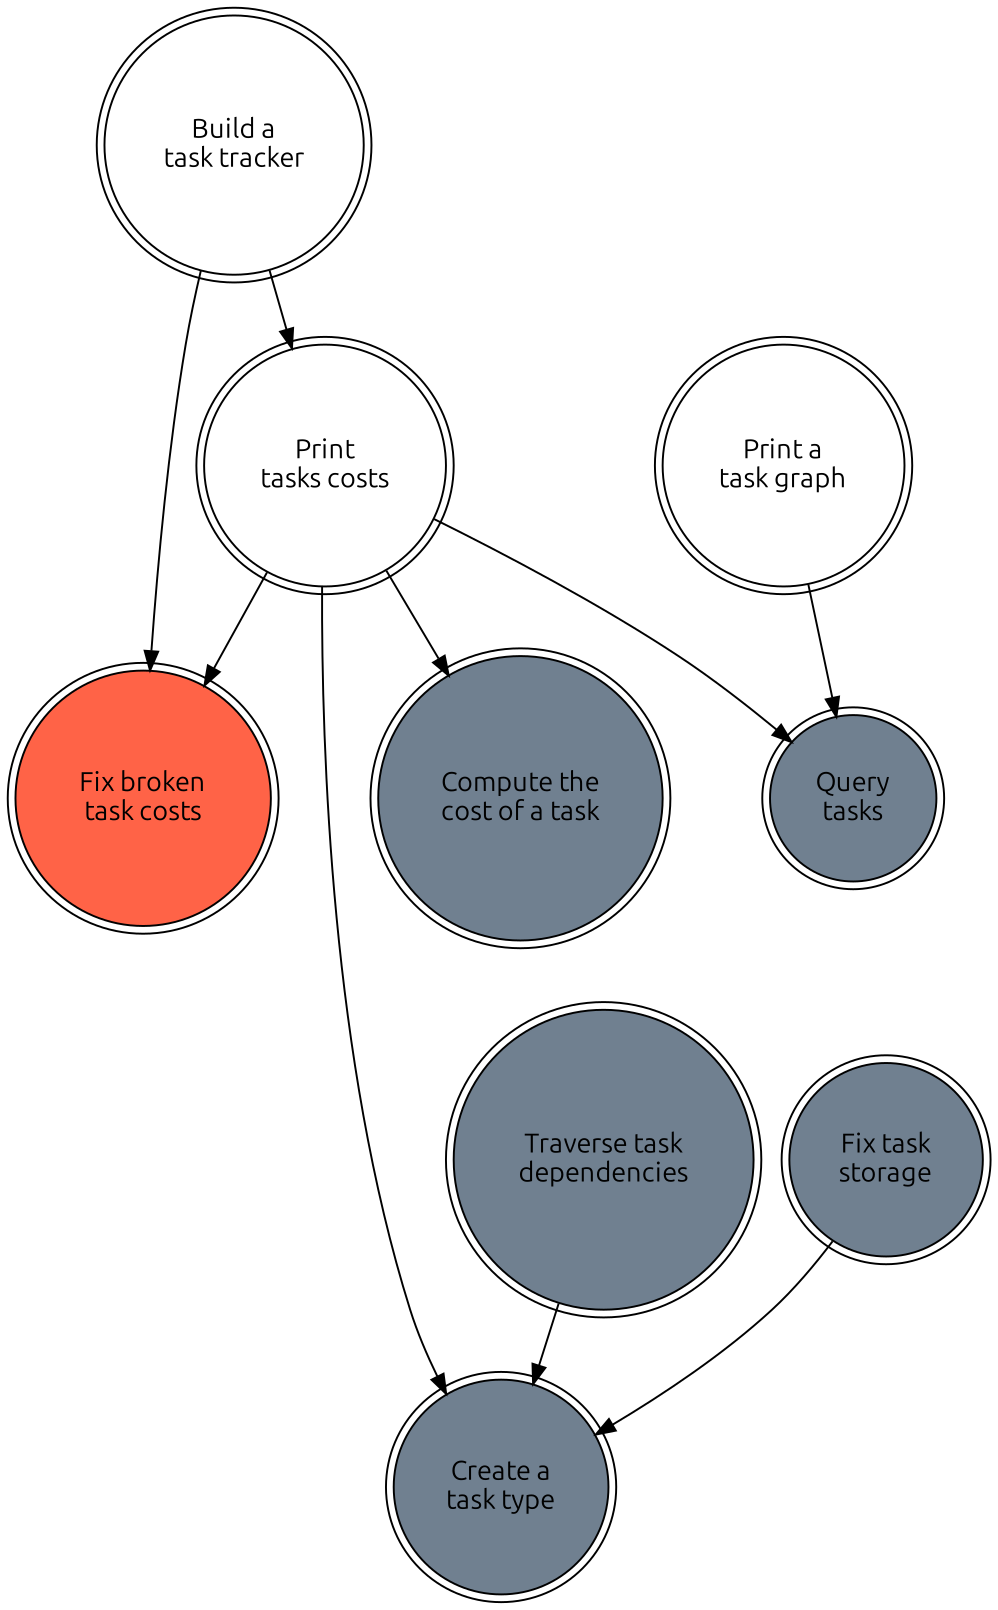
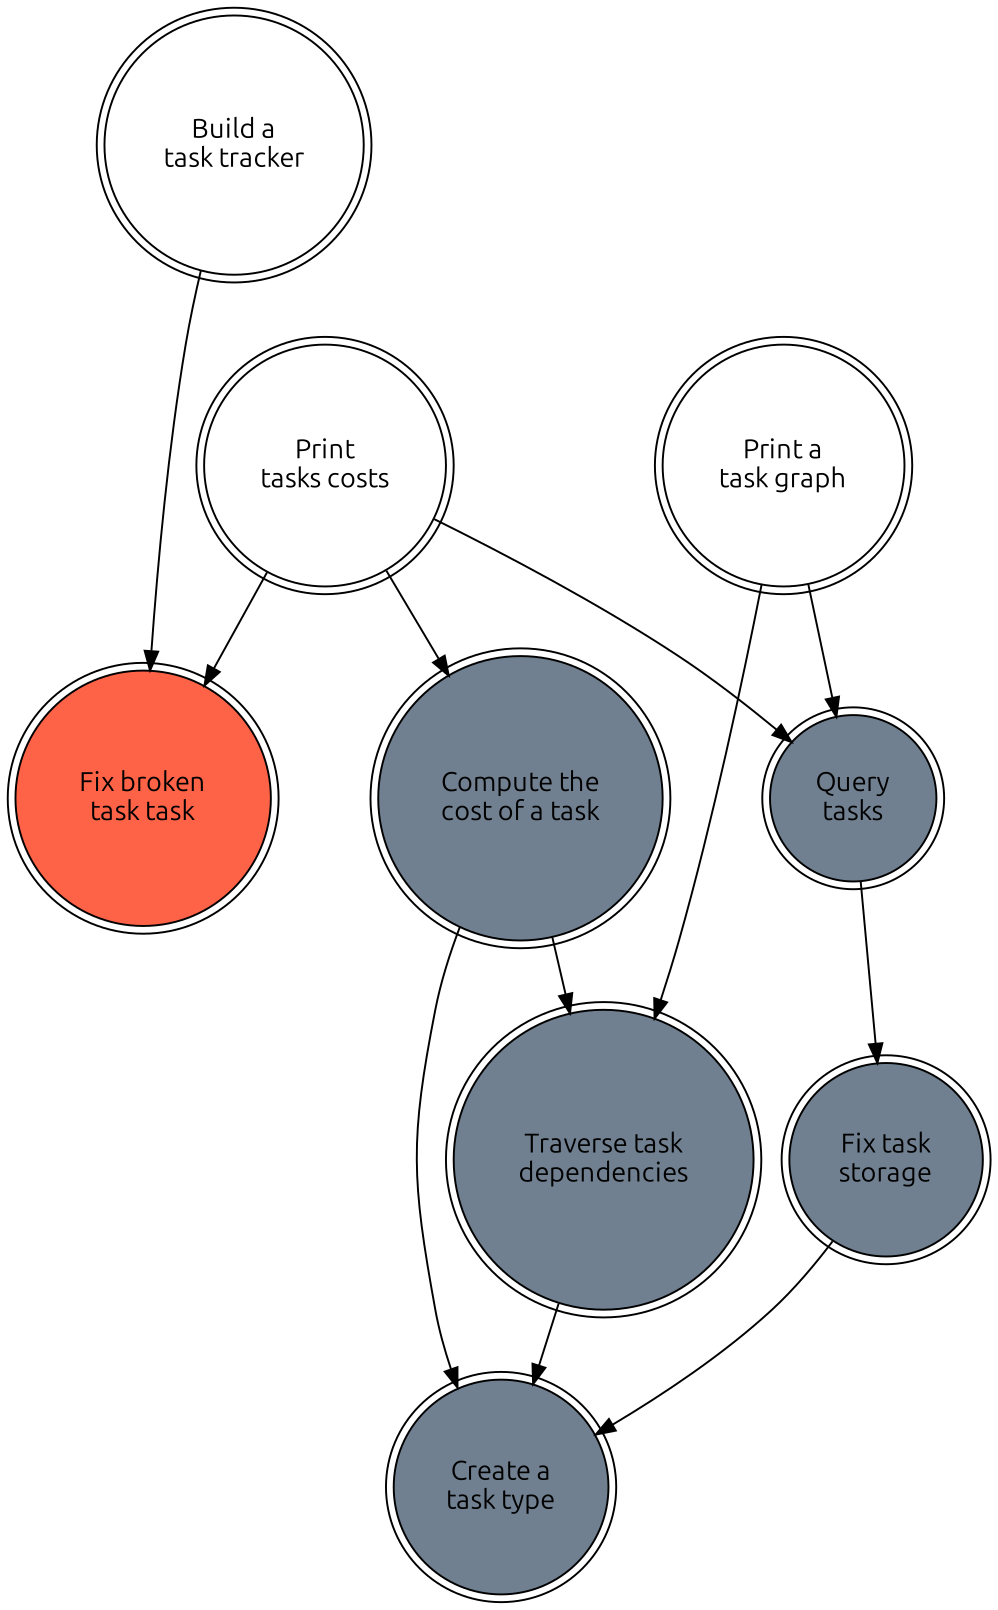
edge "Build a task tracker" -> "Print tasks costs": removed
edge "Print a task graph" -> "Traverse task dependencies": added
node "Fix broken task costs": label "Fix broken task costs" -> "Fix broken task task"
edge "Query tasks" -> "Fix task storage": added
edge "Compute the cost of a task" -> "Traverse task dependencies": added
edge "Print tasks costs" -> "Create a task type": now "Compute the cost of a task" -> "Create a task type"
